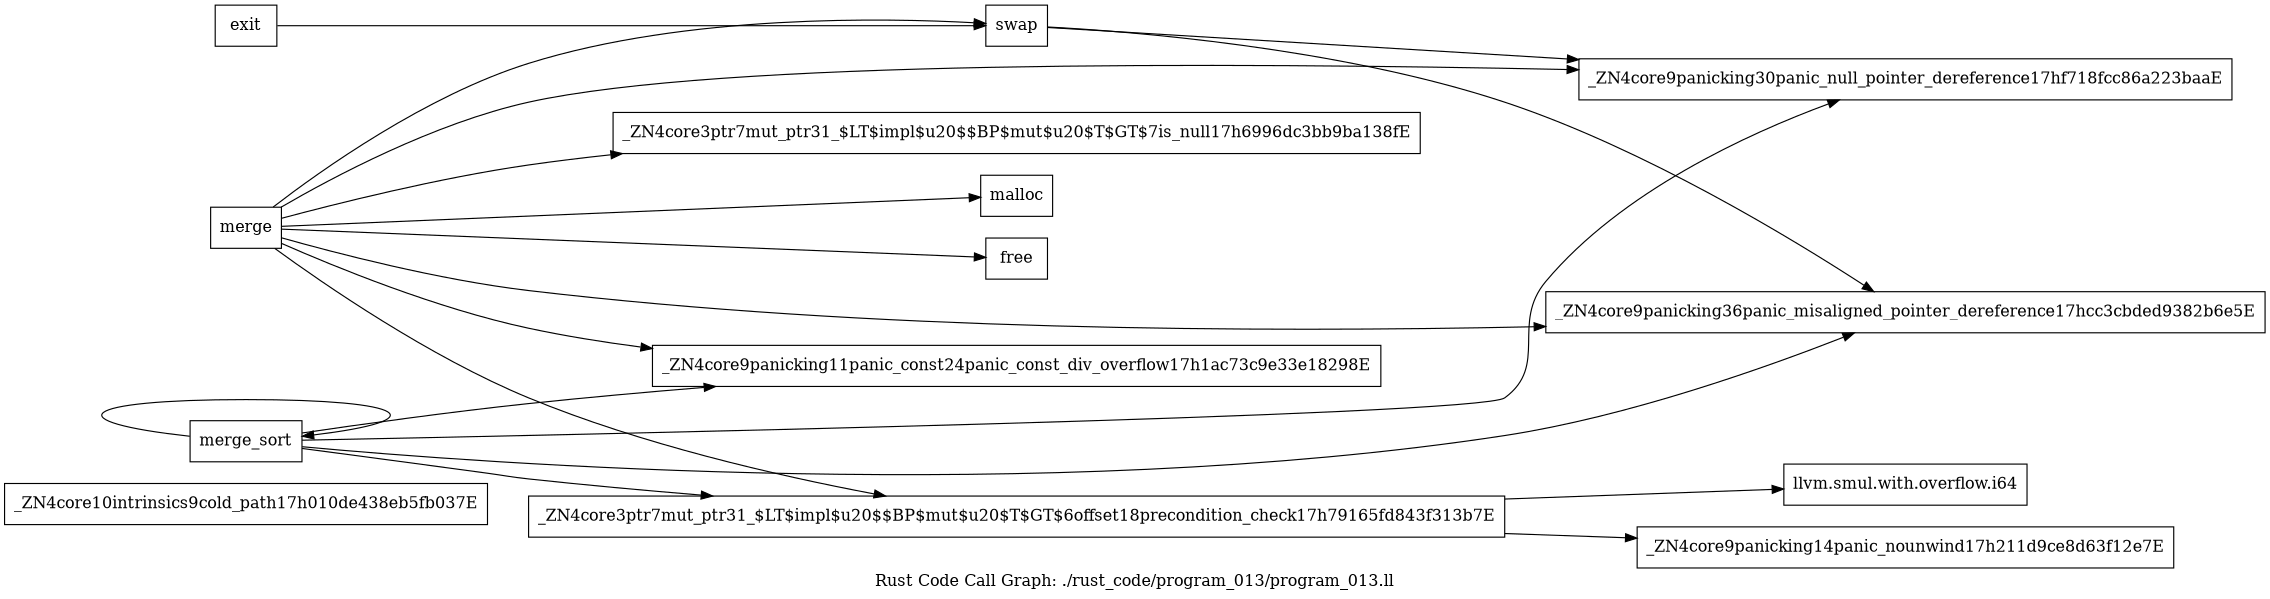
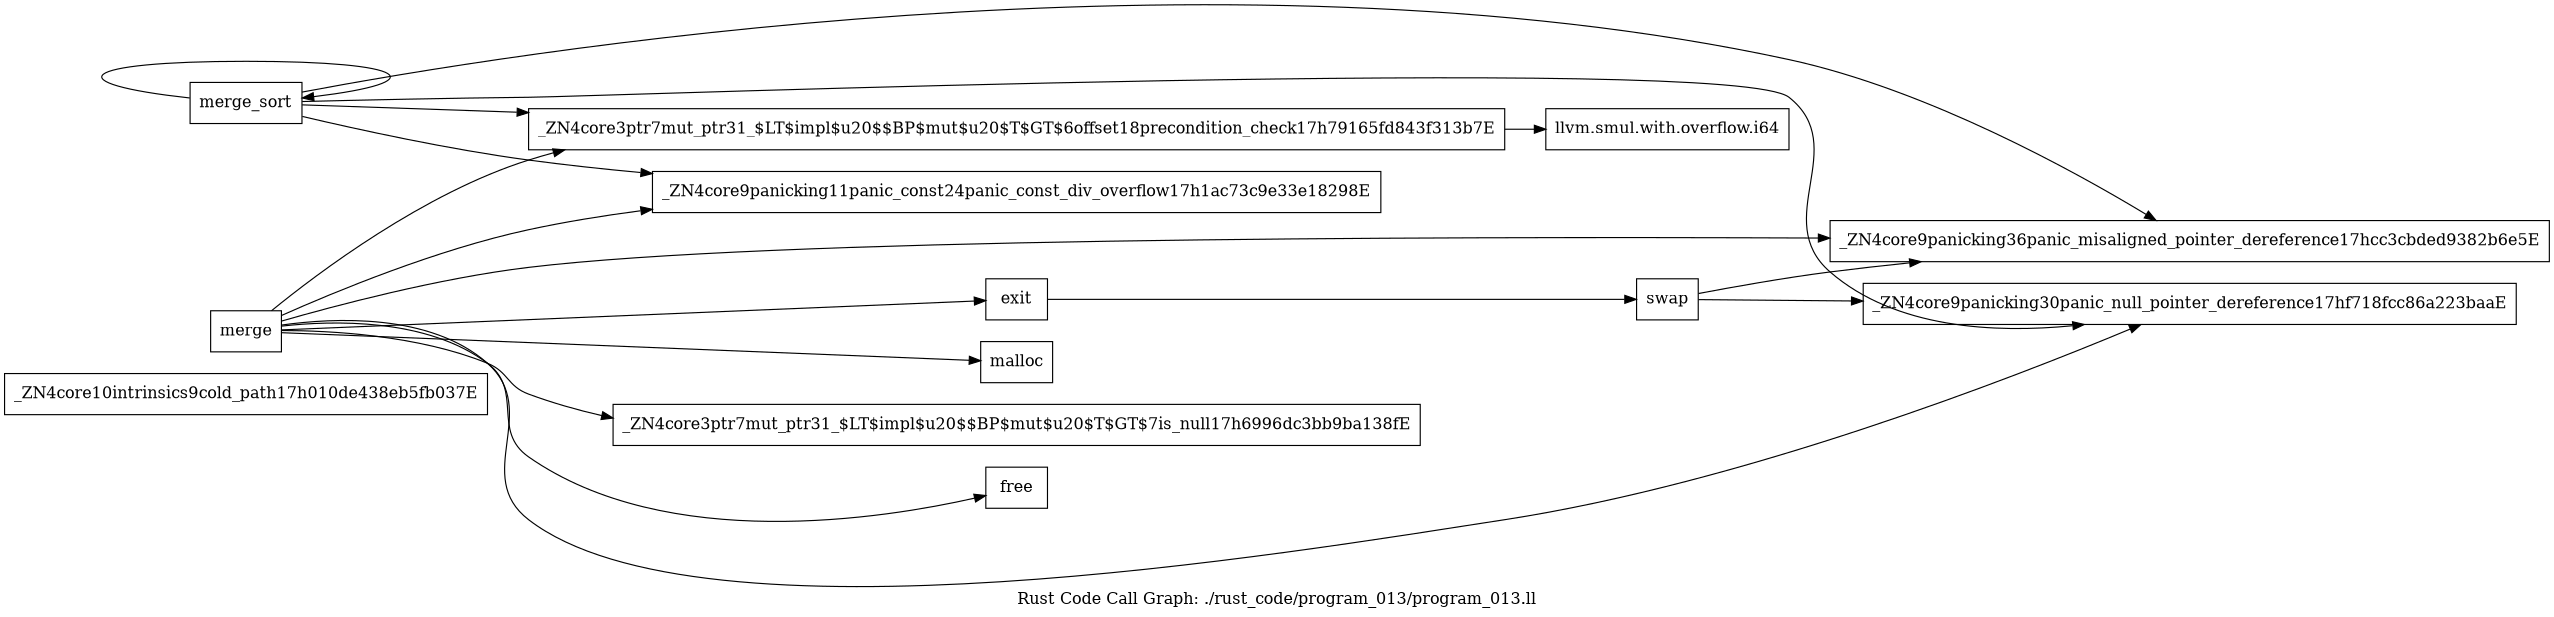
edge "merge" -> "swap": now "merge" -> "exit"
node "_ZN4core9panicking14panic_nounwind17h211d9ce8d63f12e7E": removed
